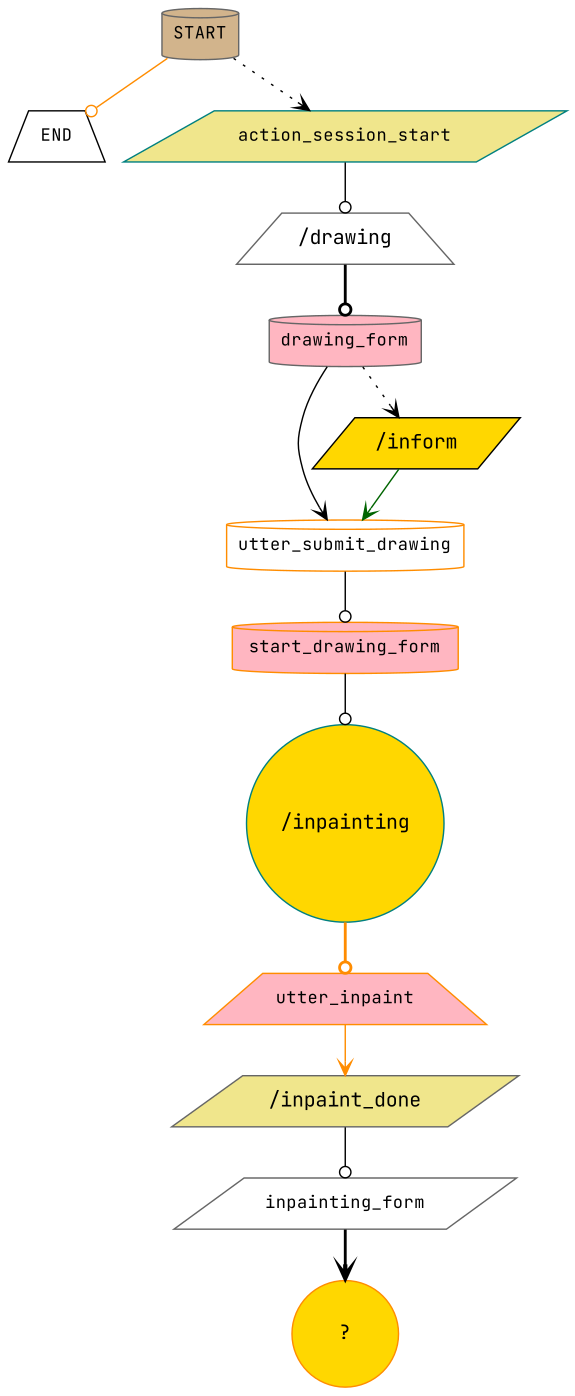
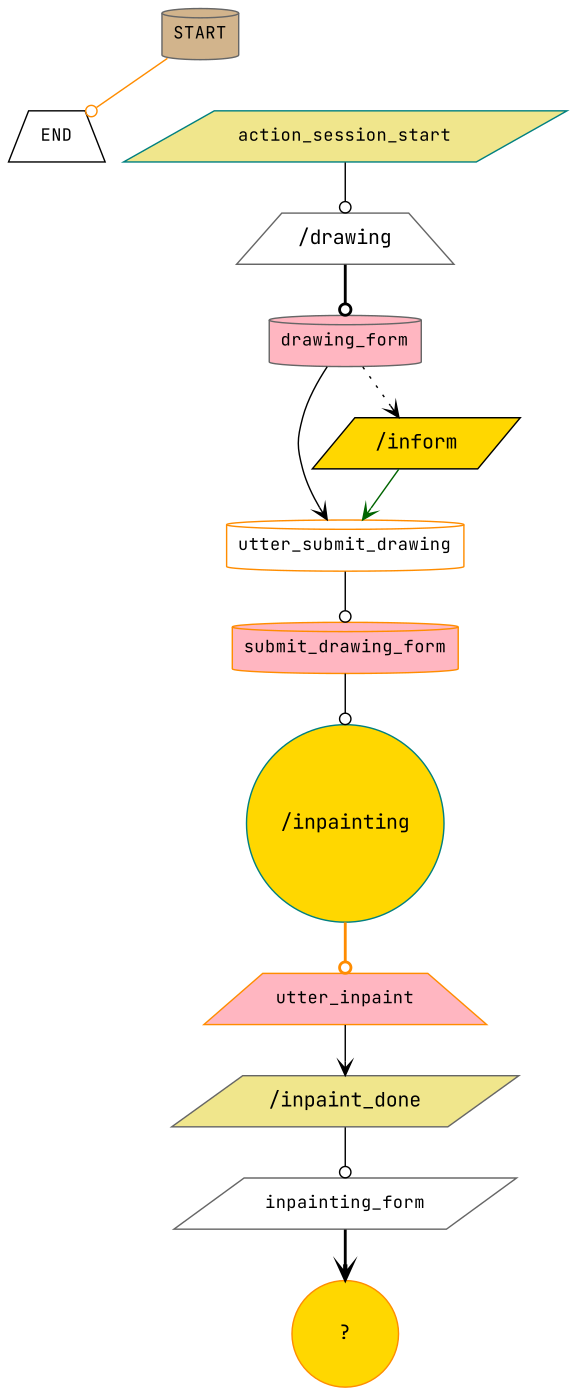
edge "START" -> "action_session_start": removed
node "start_drawing_form": label "start_drawing_form" -> "submit_drawing_form"
edge "utter_inpaint" -> "/inpaint_done": color darkorange -> black
